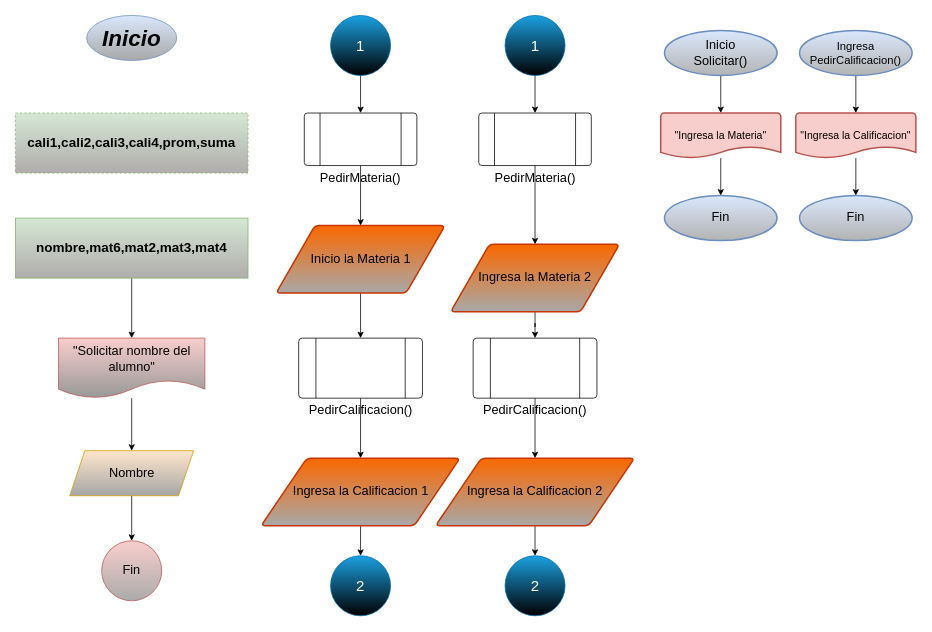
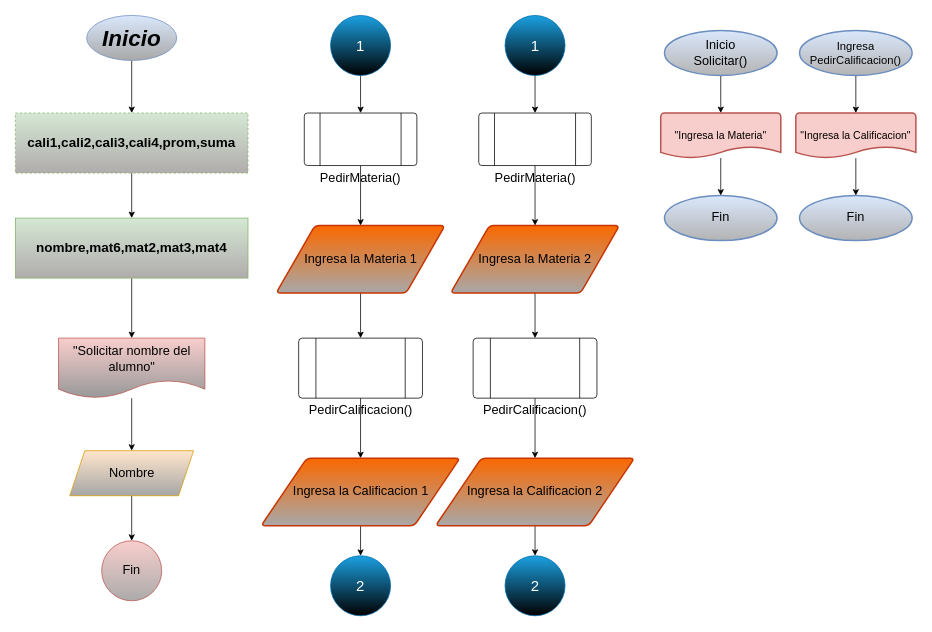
edge "Inicio" -> "cali1,cali2,cali3,cali4,prom,suma": added
edge "cali1,cali2,cali3,cali4,prom,suma" -> "nombre,mat6,mat2,mat3,mat4": added
node "Inicio la Materia 1": label "Inicio la Materia 1" -> "Ingresa la Materia 1"
node "Ingresa la Materia 2": moved (535, 278) -> (535, 259)
